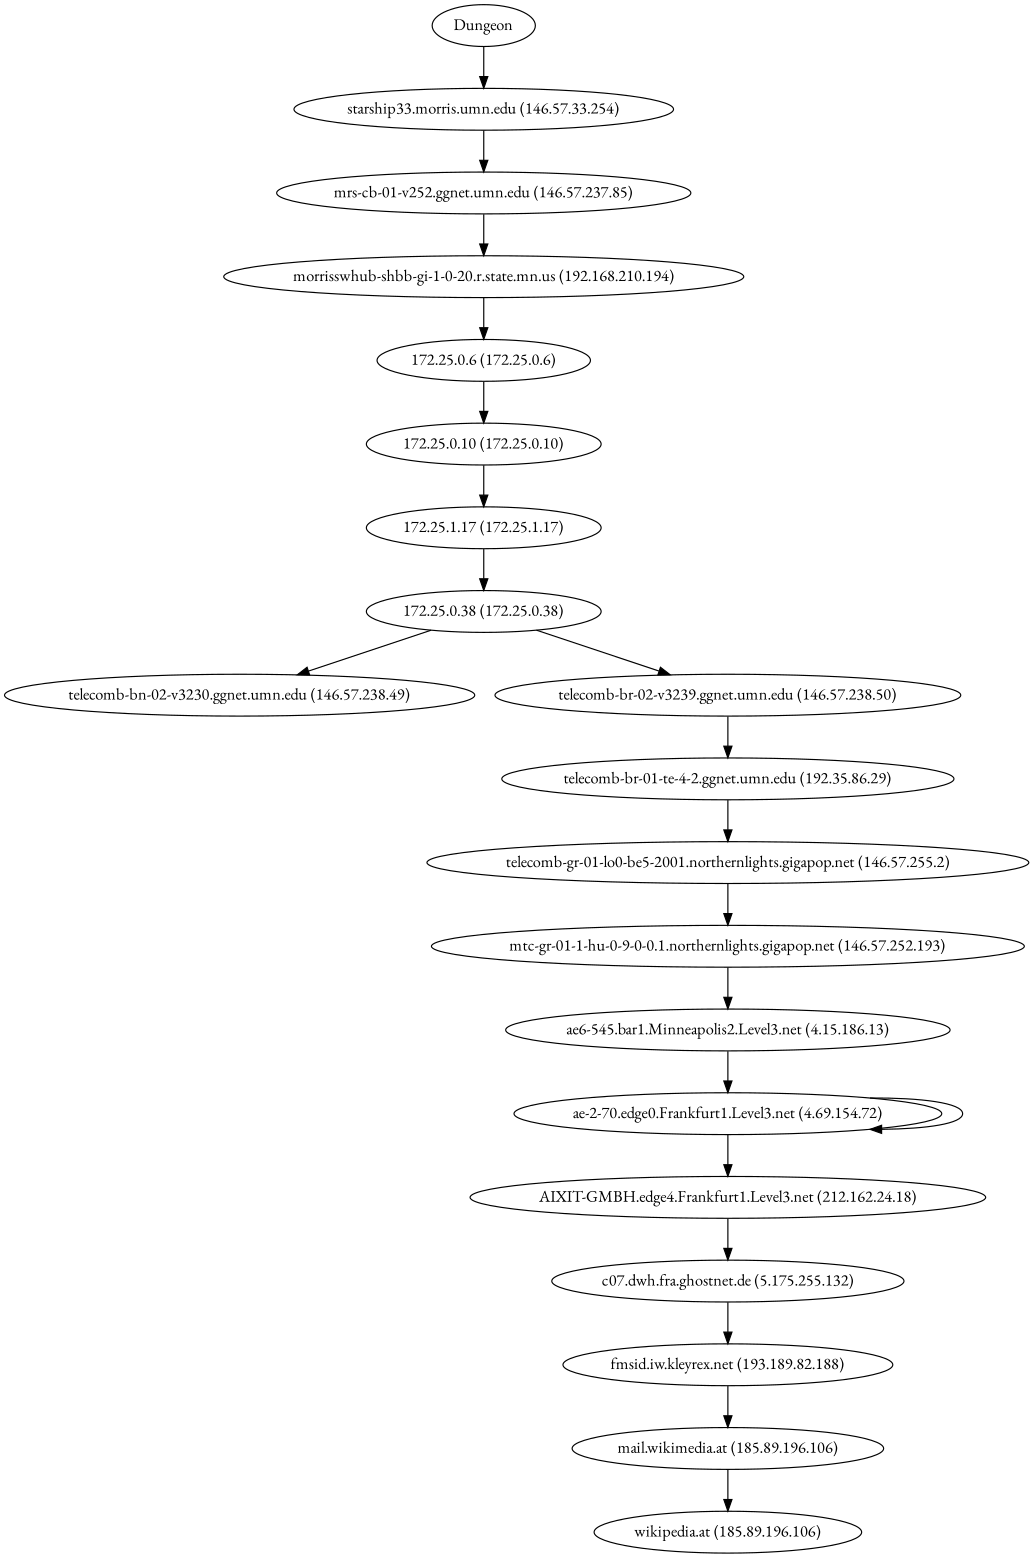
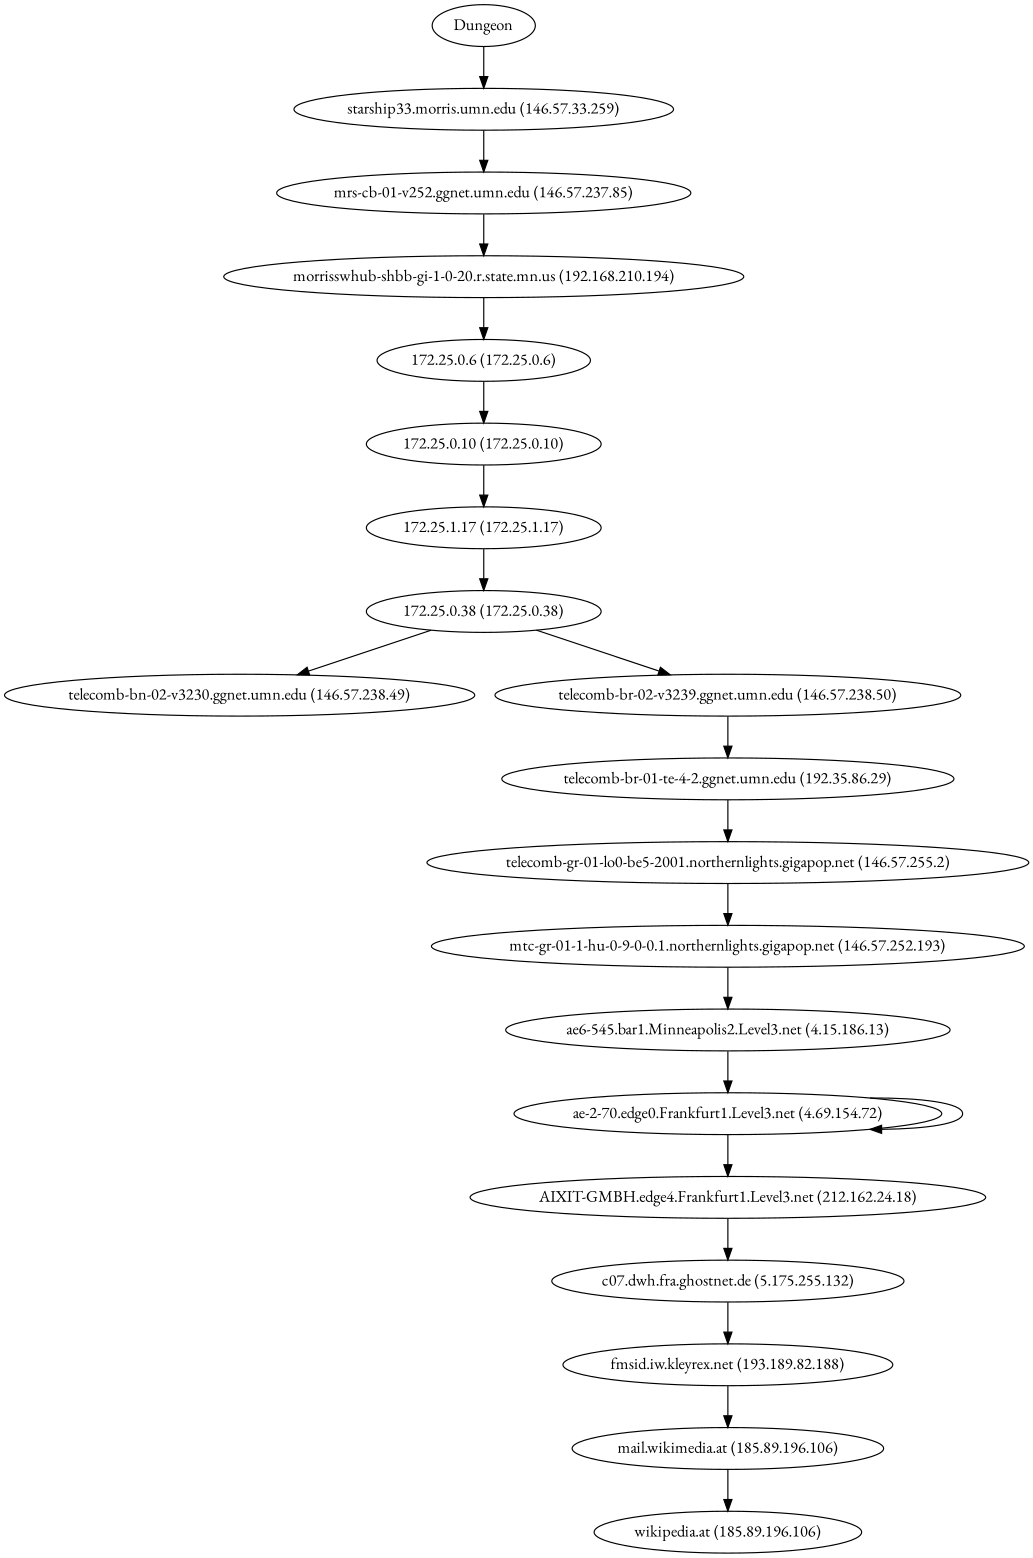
node "starship33.morris.umn.edu (146.57.33.254)": label "starship33.morris.umn.edu (146.57.33.254)" -> "starship33.morris.umn.edu (146.57.33.259)"
